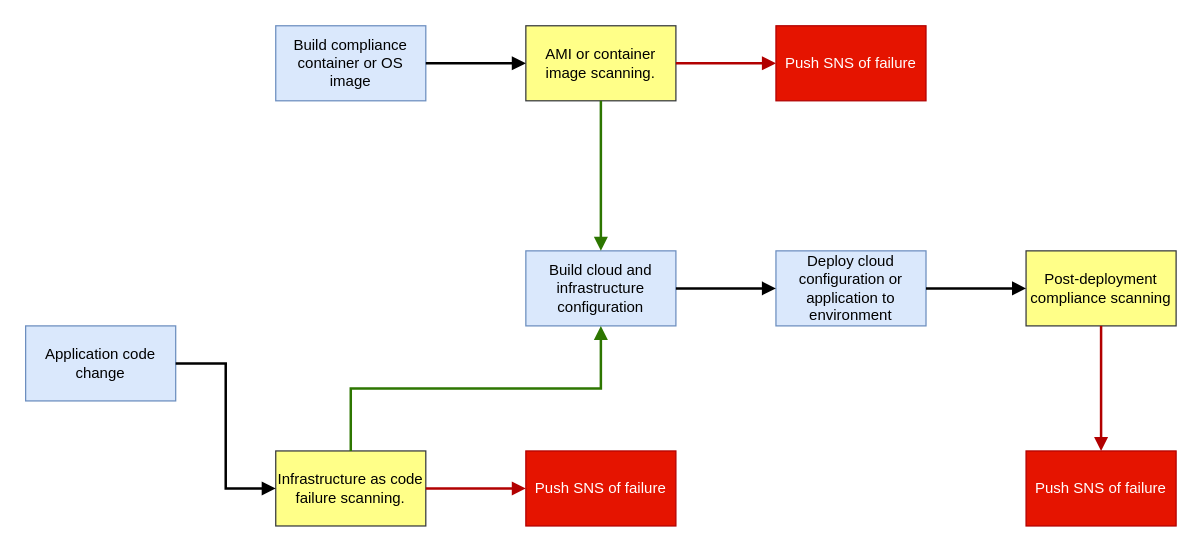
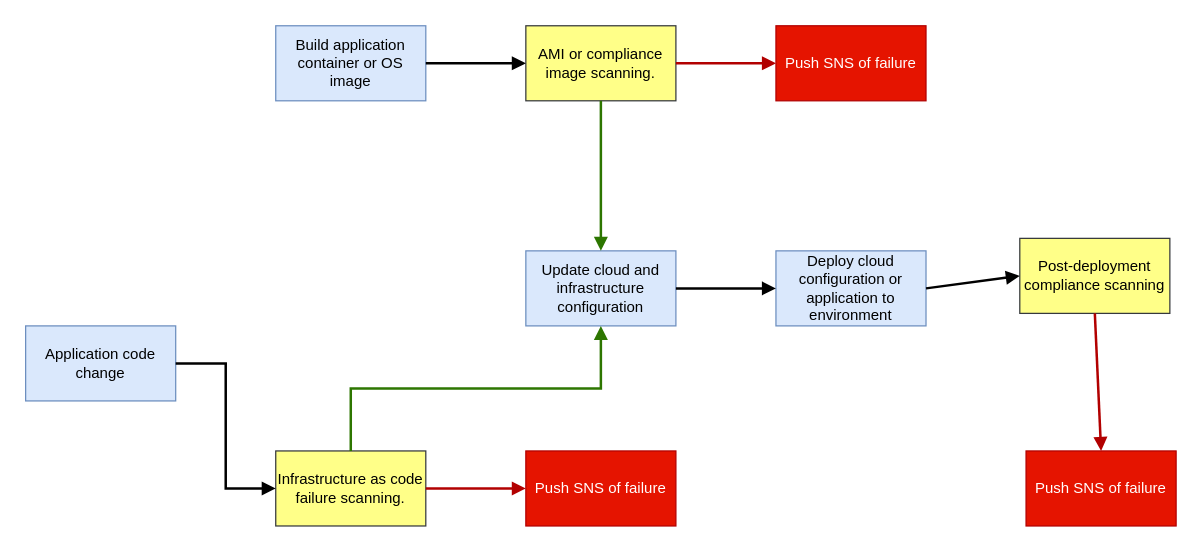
node "Build compliance container or OS image": label "Build compliance container or OS image" -> "Build application container or OS image"
node "AMI or container image scanning.": label "AMI or container image scanning." -> "AMI or compliance image scanning."
node "Build cloud and infrastructure configuration": label "Build cloud and infrastructure configuration" -> "Update cloud and infrastructure configuration"
node "Post-deployment compliance scanning": moved (1101, 288) -> (1094, 276)
